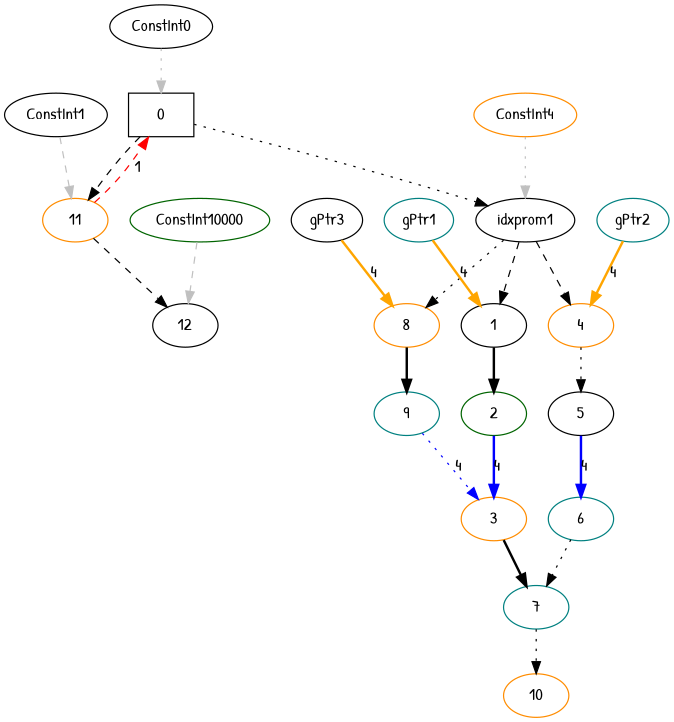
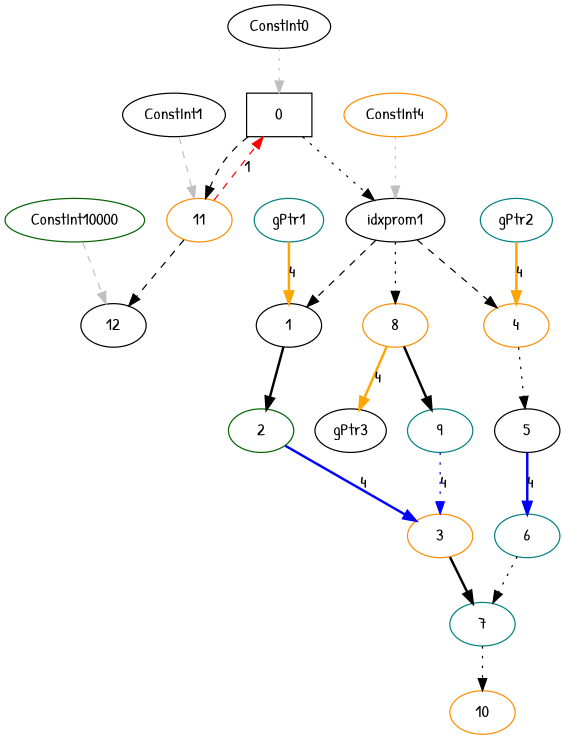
edge "gPtr3" -> "8": reversed
